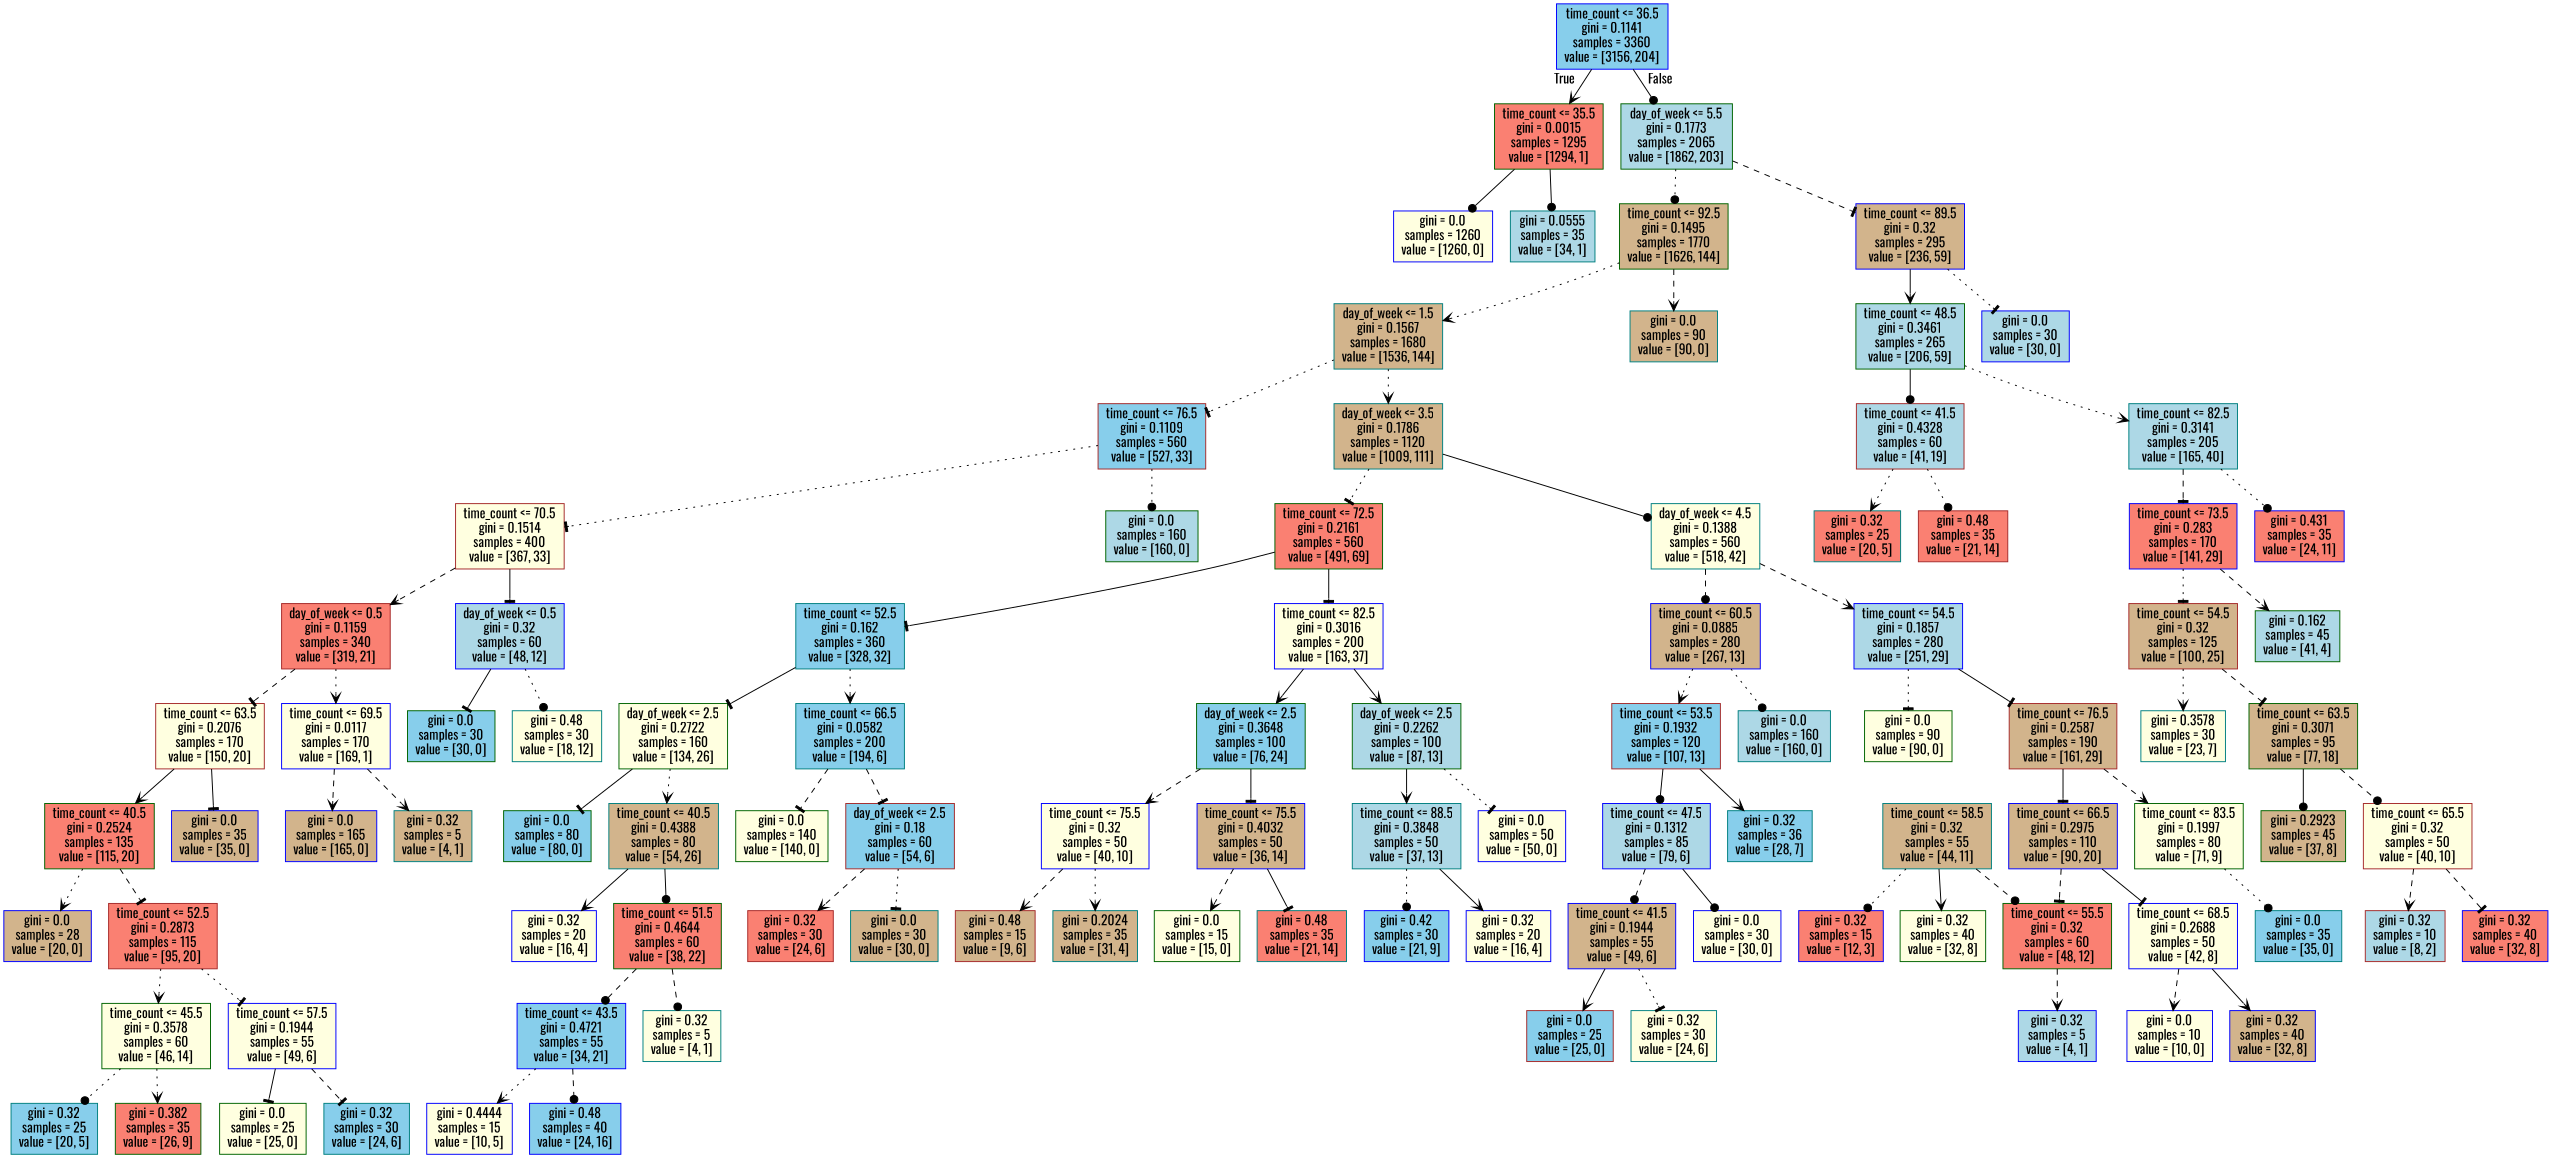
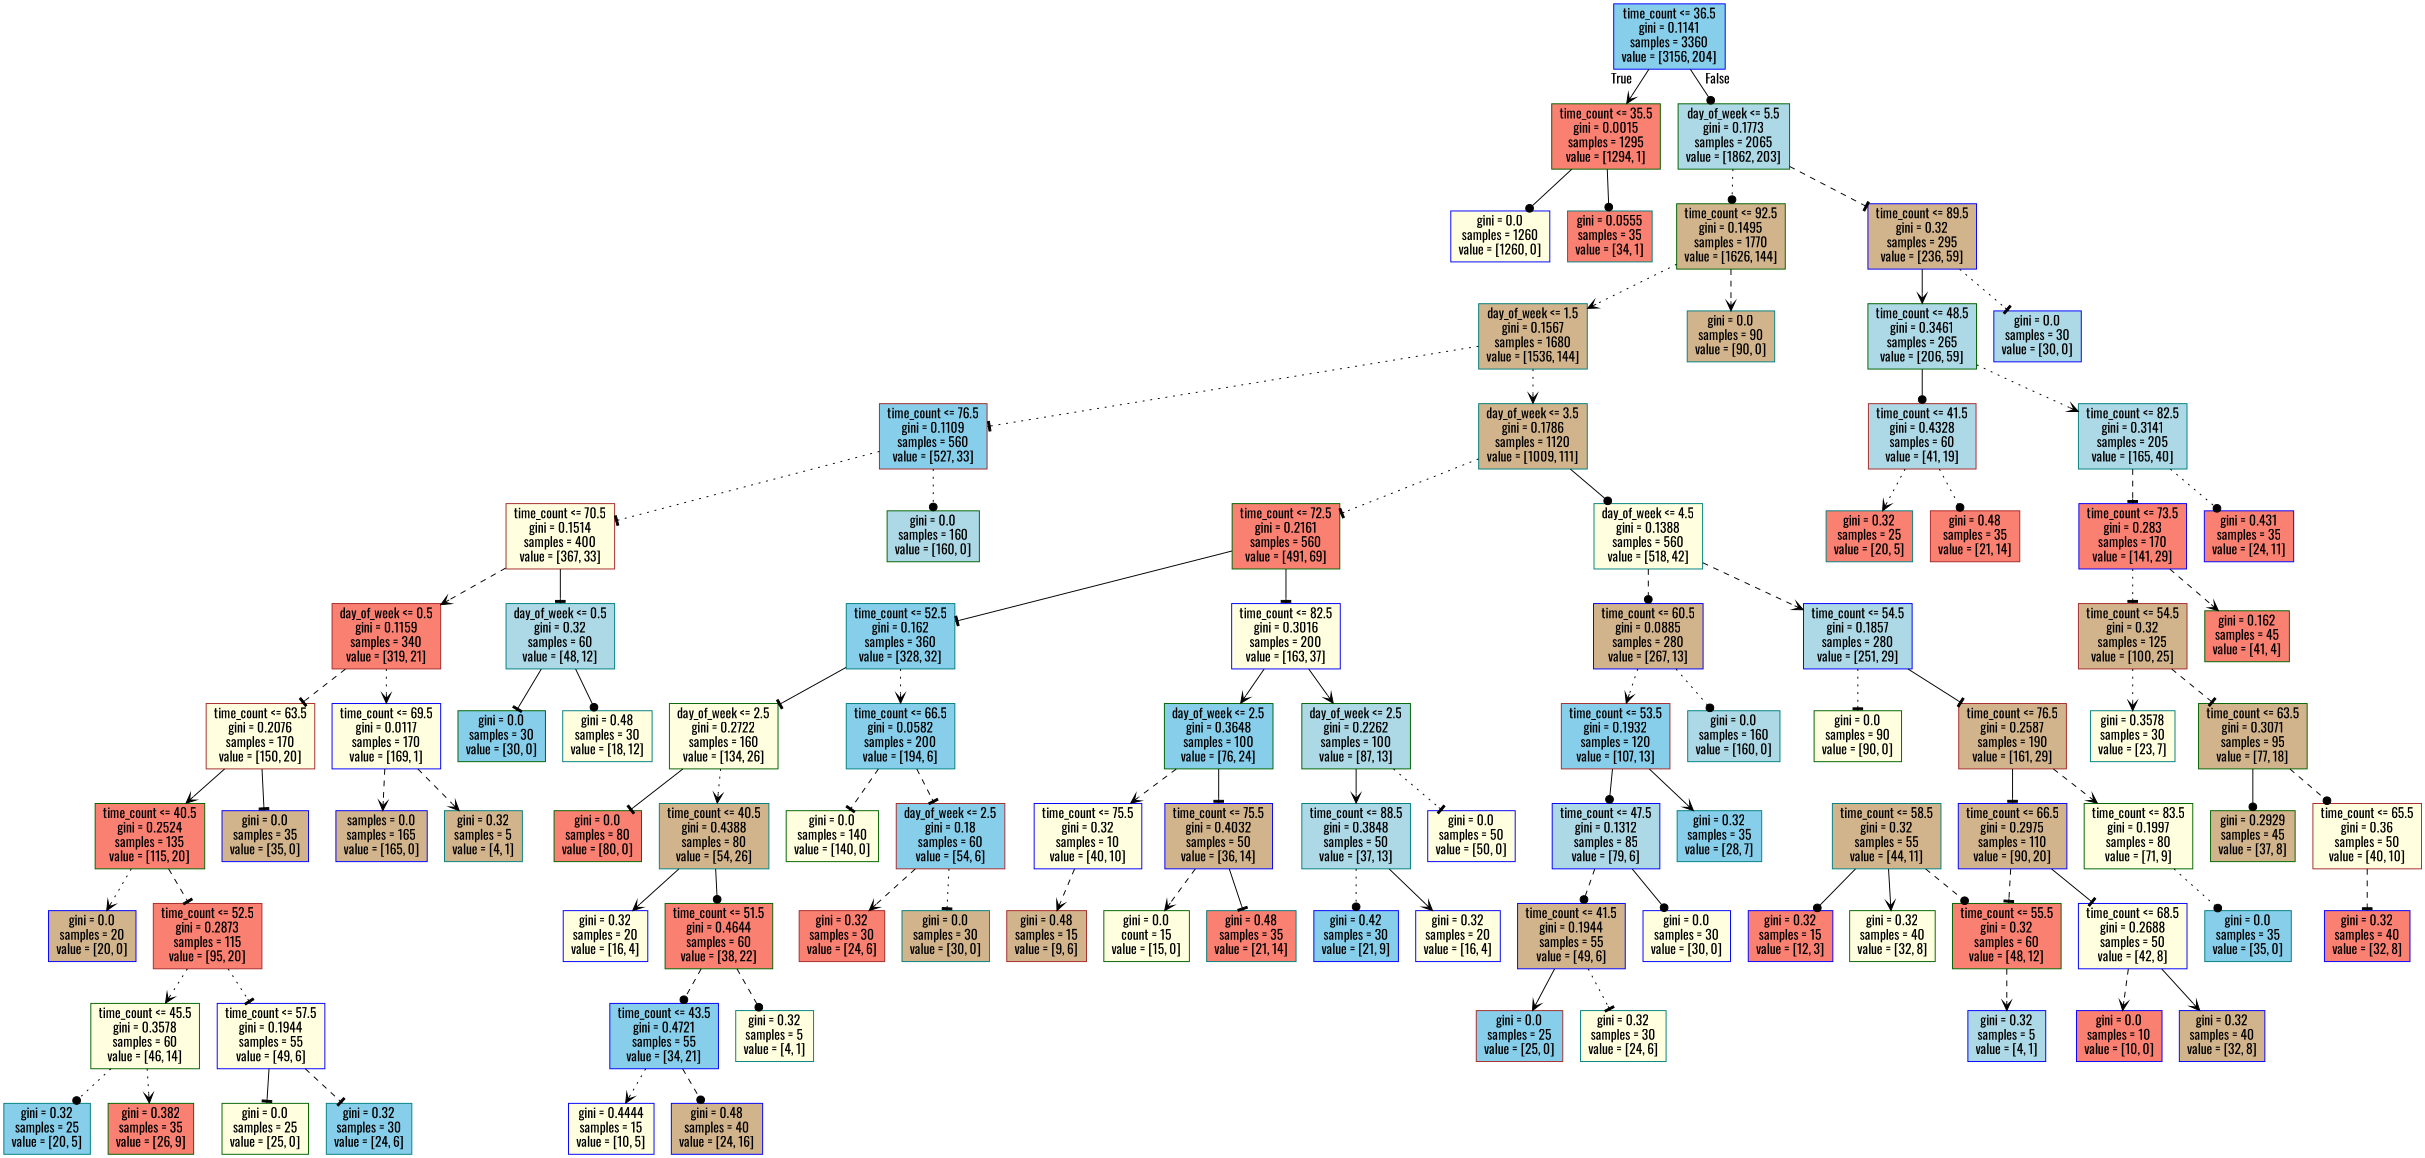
node "gini = 0.0555 samples = 35 value = [34, 1]": fillcolor lightblue -> salmon
node "day_of_week <= 0.5 gini = 0.32 samples = 60 value = [48, 12]": color blue -> teal
node "gini = 0.162 samples = 45 value = [41, 4]": fillcolor lightblue -> salmon
edge "day_of_week <= 0.5 gini = 0.32 samples = 60 value = [48, 12]" -> "gini = 0.48 samples = 30 value = [18, 12]": style dotted -> solid
node "gini = 0.0 samples = 165 value = [165, 0]": label "gini = 0.0 samples = 165 value = [165, 0]" -> "samples = 0.0 samples = 165 value = [165, 0]"
node "gini = 0.0 samples = 80 value = [80, 0]": fillcolor skyblue -> salmon
node "time_count <= 75.5 gini = 0.32 samples = 50 value = [40, 10]": label "time_count <= 75.5 gini = 0.32 samples = 50 value = [40, 10]" -> "time_count <= 75.5 gini = 0.32 samples = 10 value = [40, 10]"
node "gini = 0.32 samples = 36 value = [28, 7]": label "gini = 0.32 samples = 36 value = [28, 7]" -> "gini = 0.32 samples = 35 value = [28, 7]"
node "gini = 0.2923 samples = 45 value = [37, 8]": label "gini = 0.2923 samples = 45 value = [37, 8]" -> "gini = 0.2929 samples = 45 value = [37, 8]"
node "time_count <= 65.5 gini = 0.32 samples = 50 value = [40, 10]": label "time_count <= 65.5 gini = 0.32 samples = 50 value = [40, 10]" -> "time_count <= 65.5 gini = 0.36 samples = 50 value = [40, 10]"
edge "time_count <= 58.5 gini = 0.32 samples = 55 value = [44, 11]" -> "gini = 0.32 samples = 15 value = [12, 3]": style dotted -> solid
node "gini = 0.0 samples = 28 value = [20, 0]": label "gini = 0.0 samples = 28 value = [20, 0]" -> "gini = 0.0 samples = 20 value = [20, 0]"
node "gini = 0.2024 samples = 35 value = [31, 4]": removed
node "gini = 0.0 samples = 15 value = [15, 0]": label "gini = 0.0 samples = 15 value = [15, 0]" -> "gini = 0.0 count = 15 value = [15, 0]"
node "gini = 0.32 samples = 10 value = [8, 2]": removed
node "gini = 0.0 samples = 10 value = [10, 0]": fillcolor lightyellow -> salmon
node "gini = 0.48 samples = 40 value = [24, 16]": fillcolor skyblue -> tan
